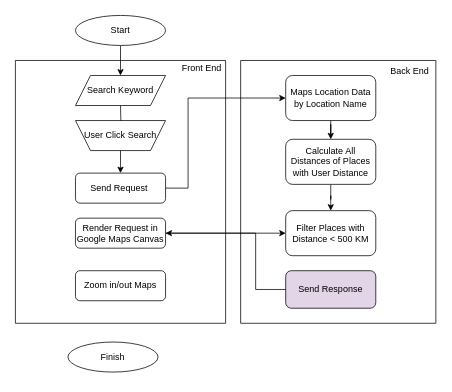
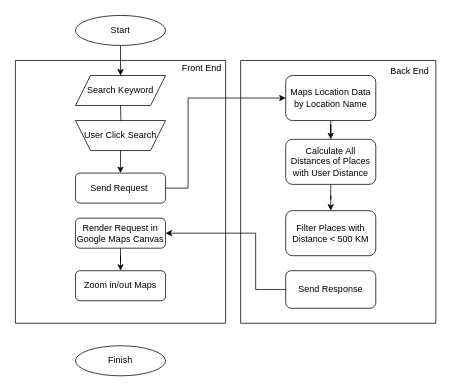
edge "Render Request in Google Maps Canvas" -> "Filter Places with Distance < 500 KM": now "Render Request in Google Maps Canvas" -> "Zoom in/out Maps"
node "Send Response": fillcolor #e1d5e7 -> #ffffff
node "Finish": moved (113, 357) -> (120, 360)
